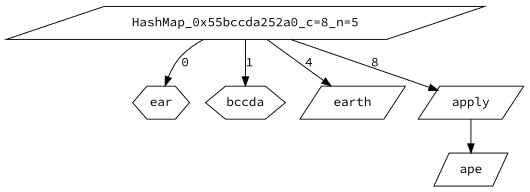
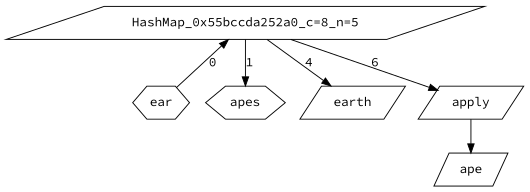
edge "HashMap_0x55bccda252a0_c=8_n=5" -> "ear": reversed
edge "HashMap_0x55bccda252a0_c=8_n=5" -> "apply": label "8" -> "6"
node "bccda": label "bccda" -> "apes"
